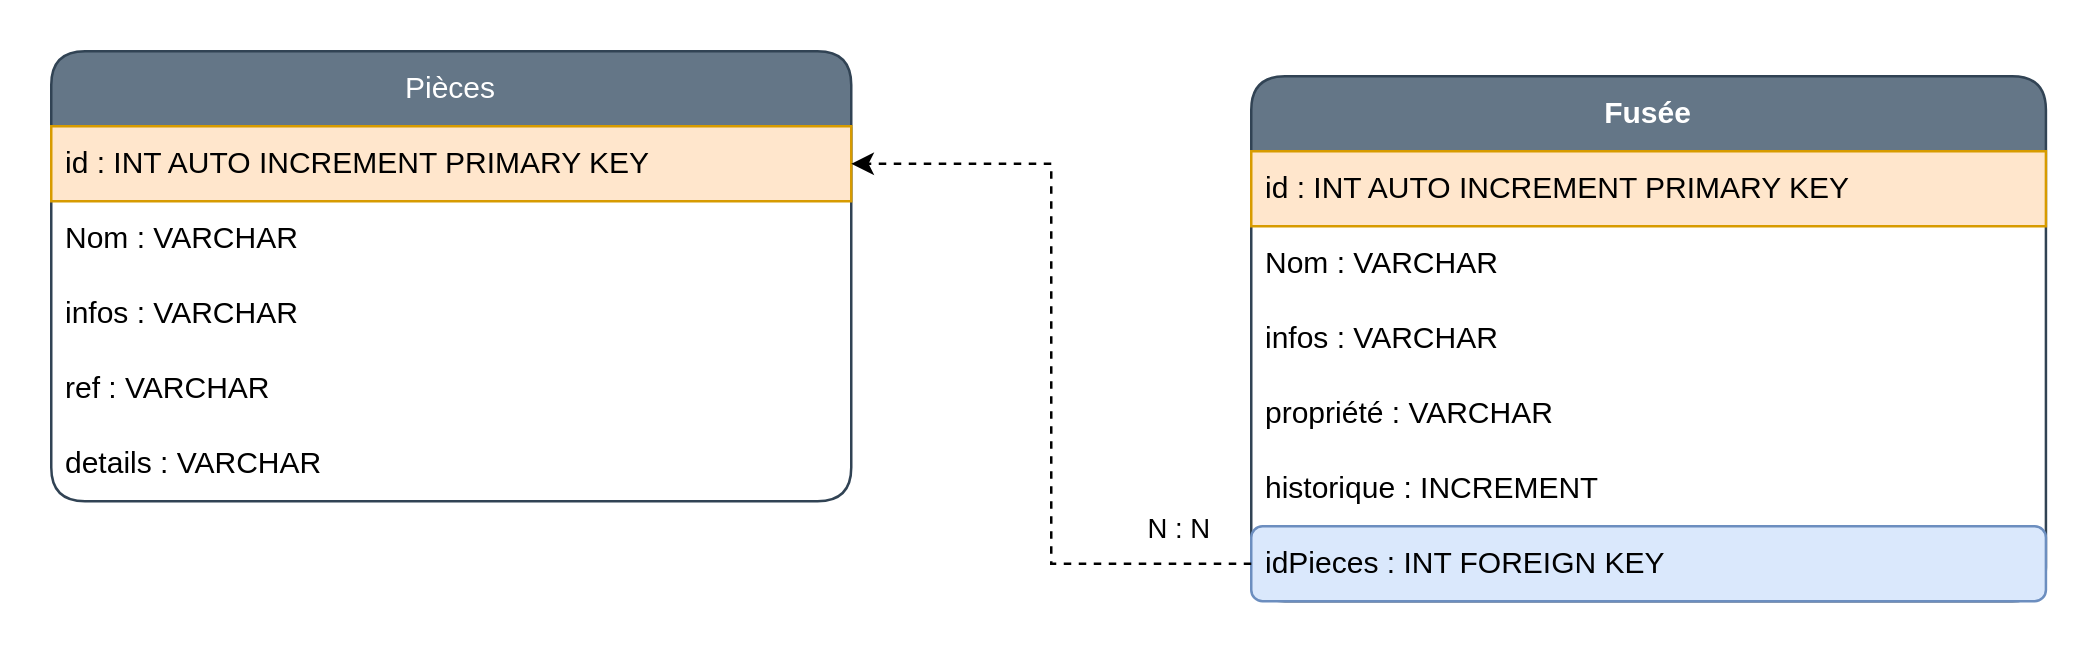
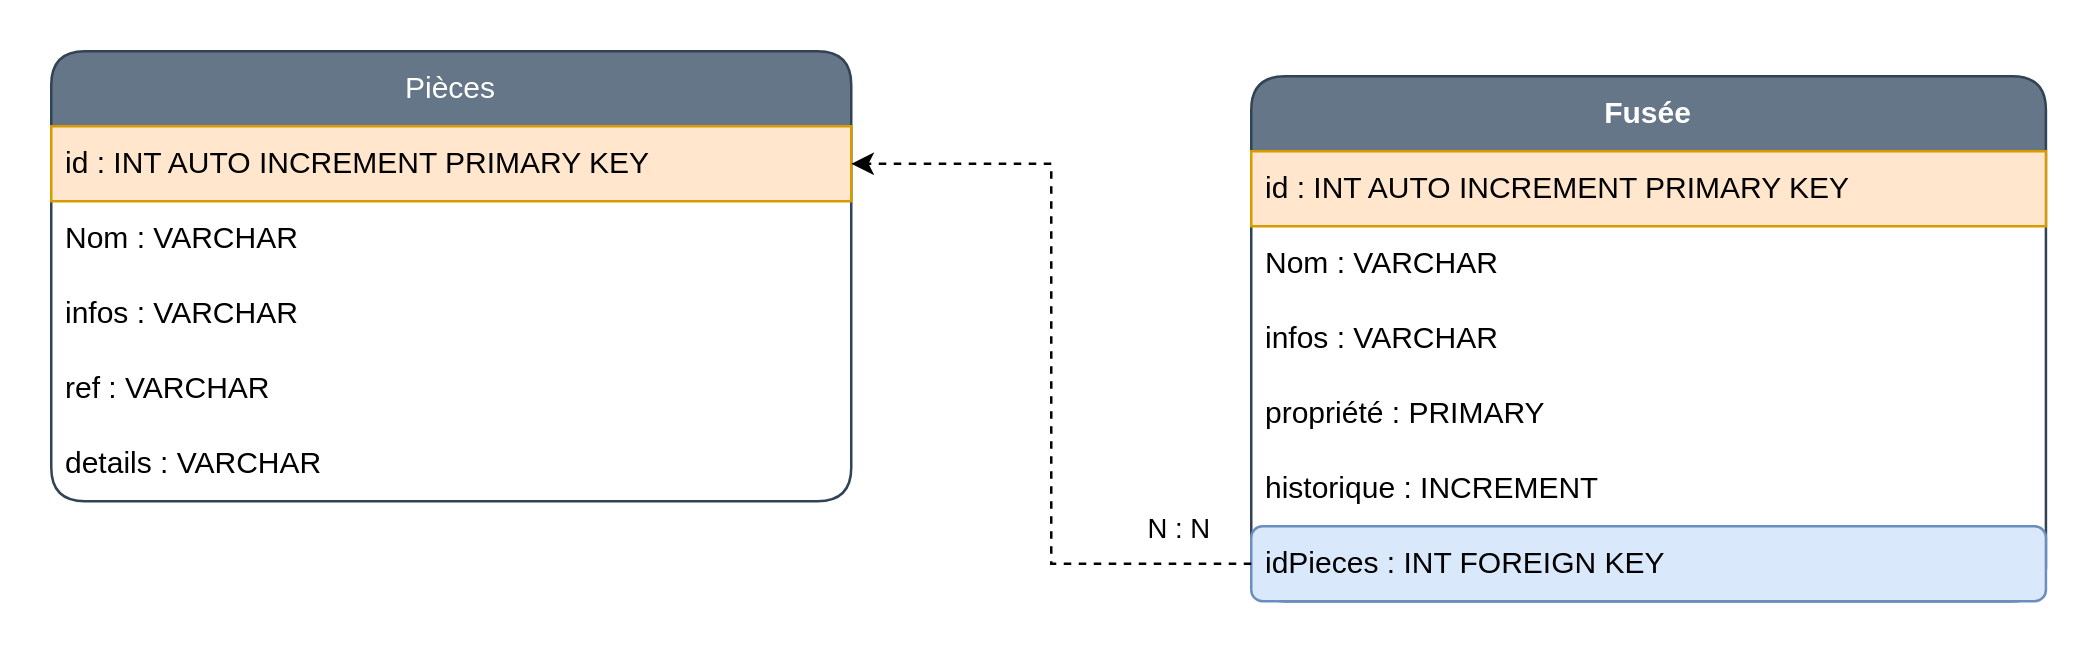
node "propriété : VARCHAR": label "propriété : VARCHAR" -> "propriété : PRIMARY"
